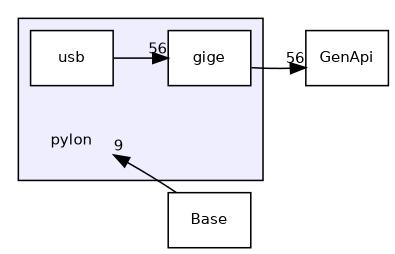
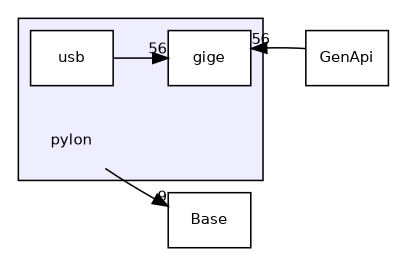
edge "gige" -> "GenApi": reversed
edge "Base" -> "pylon": reversed
